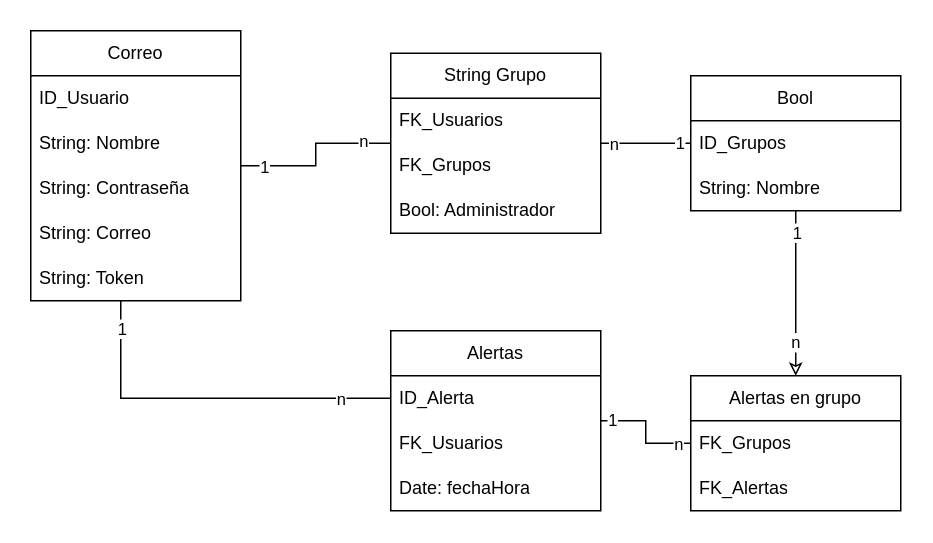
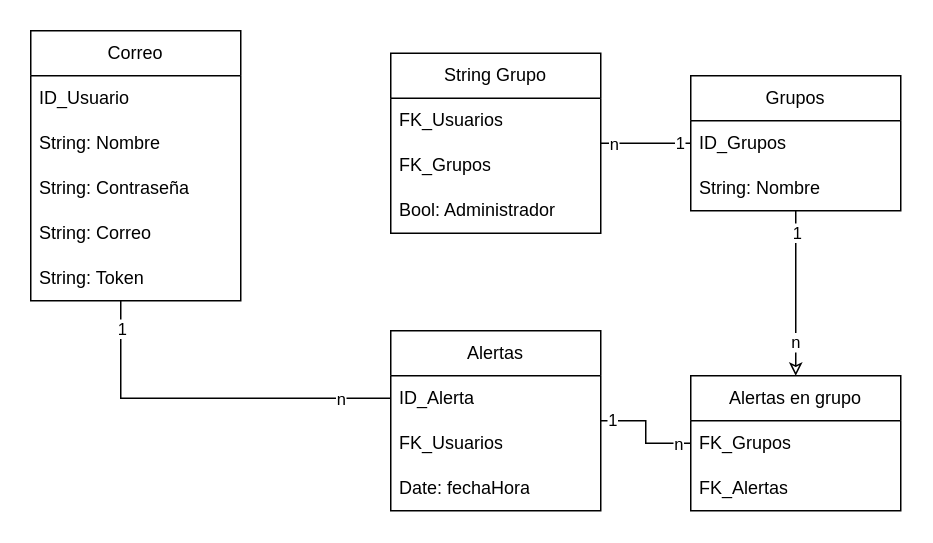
node "Bool": label "Bool" -> "Grupos"
edge "String Grupo" -- "Correo": removed, labels "n", "1"
